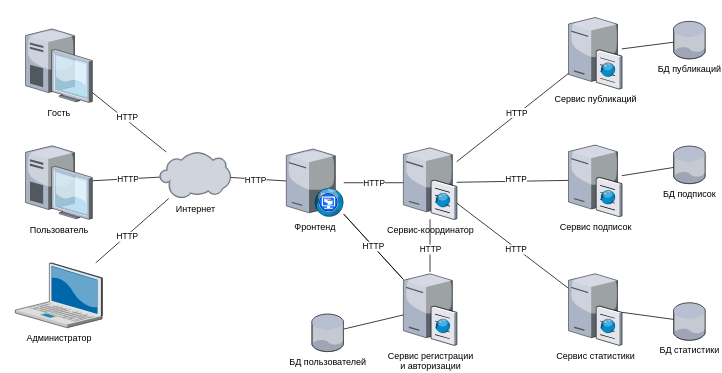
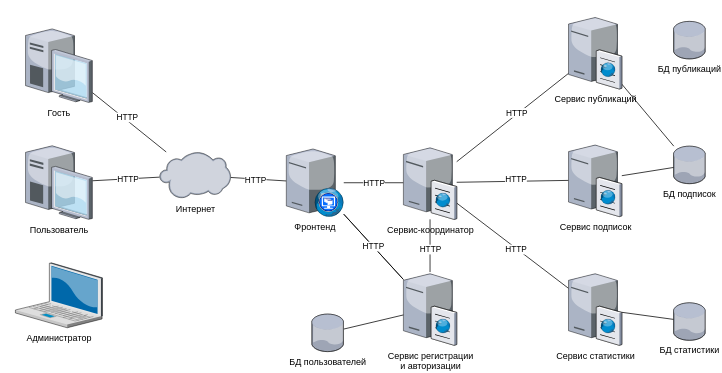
edge "БД публикаций" -- "Сервис публикаций": now "БД подписок" -- "Сервис публикаций"
edge "Интернет" -- "Администратор": removed, label "HTTP"
